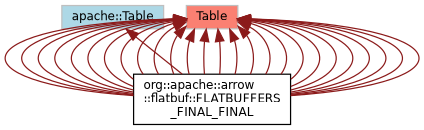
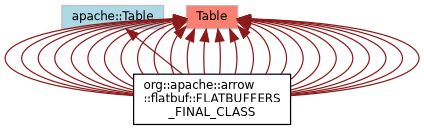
node "org::apache::arrow ::flatbuf::FLATBUFFERS _FINAL_FINAL": label "org::apache::arrow ::flatbuf::FLATBUFFERS _FINAL_FINAL" -> "org::apache::arrow ::flatbuf::FLATBUFFERS _FINAL_CLASS"
